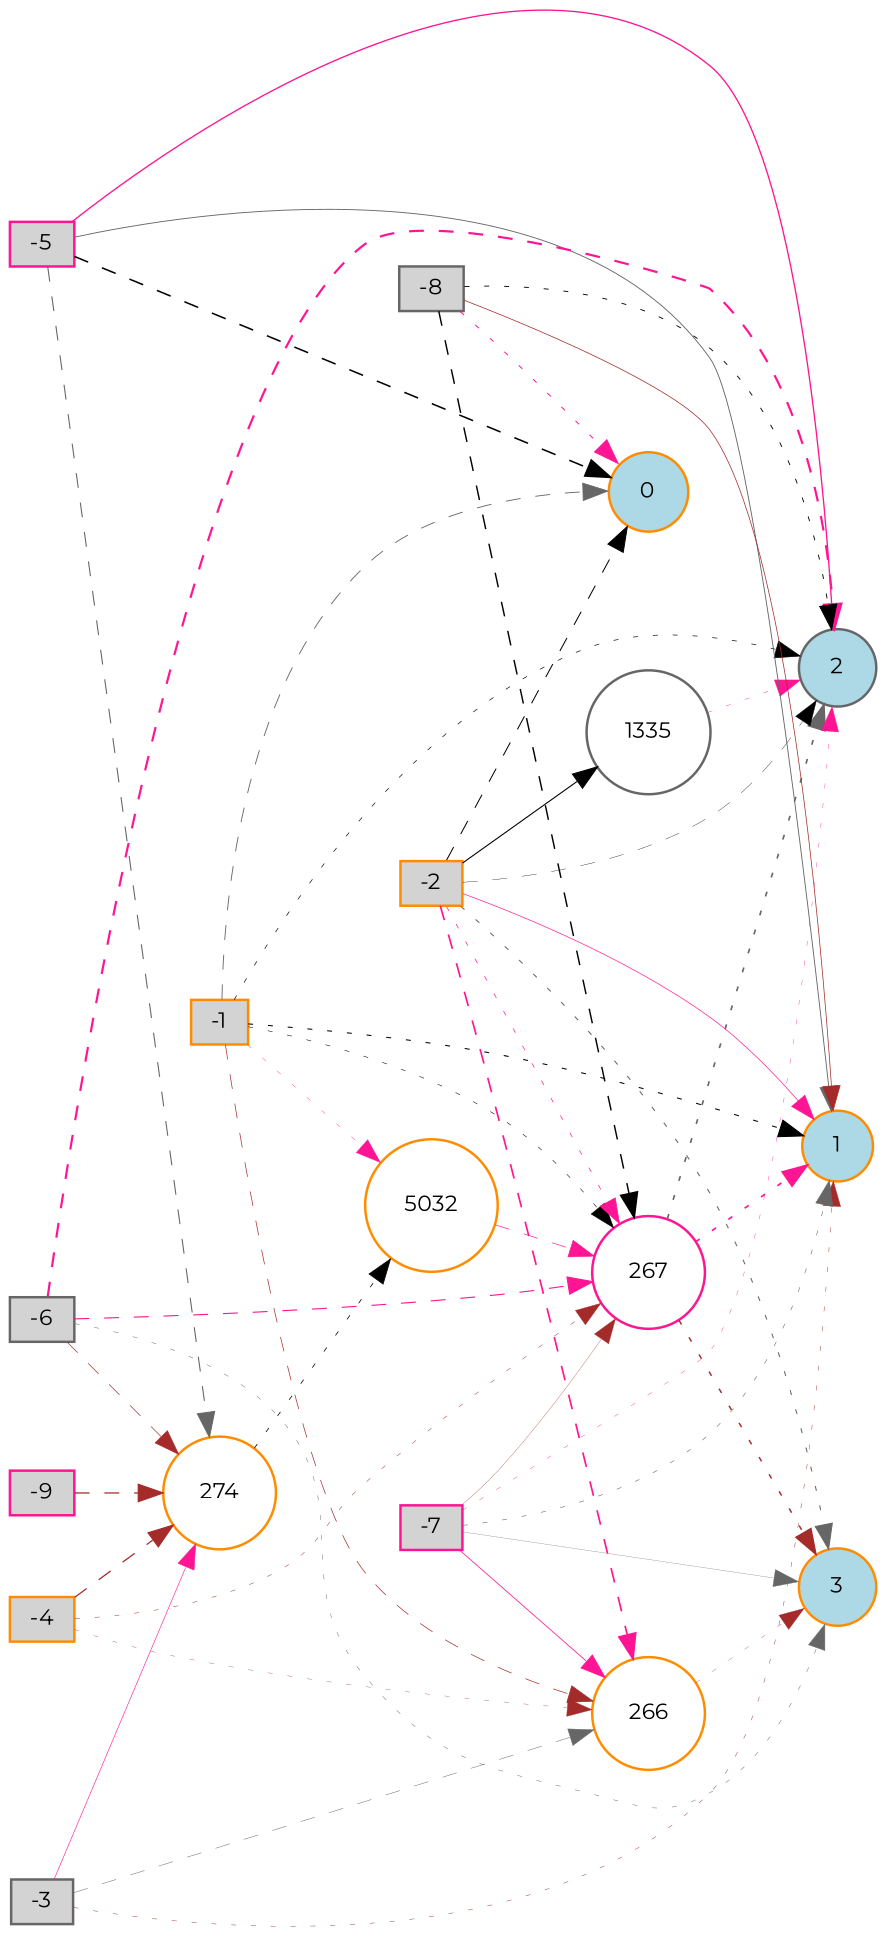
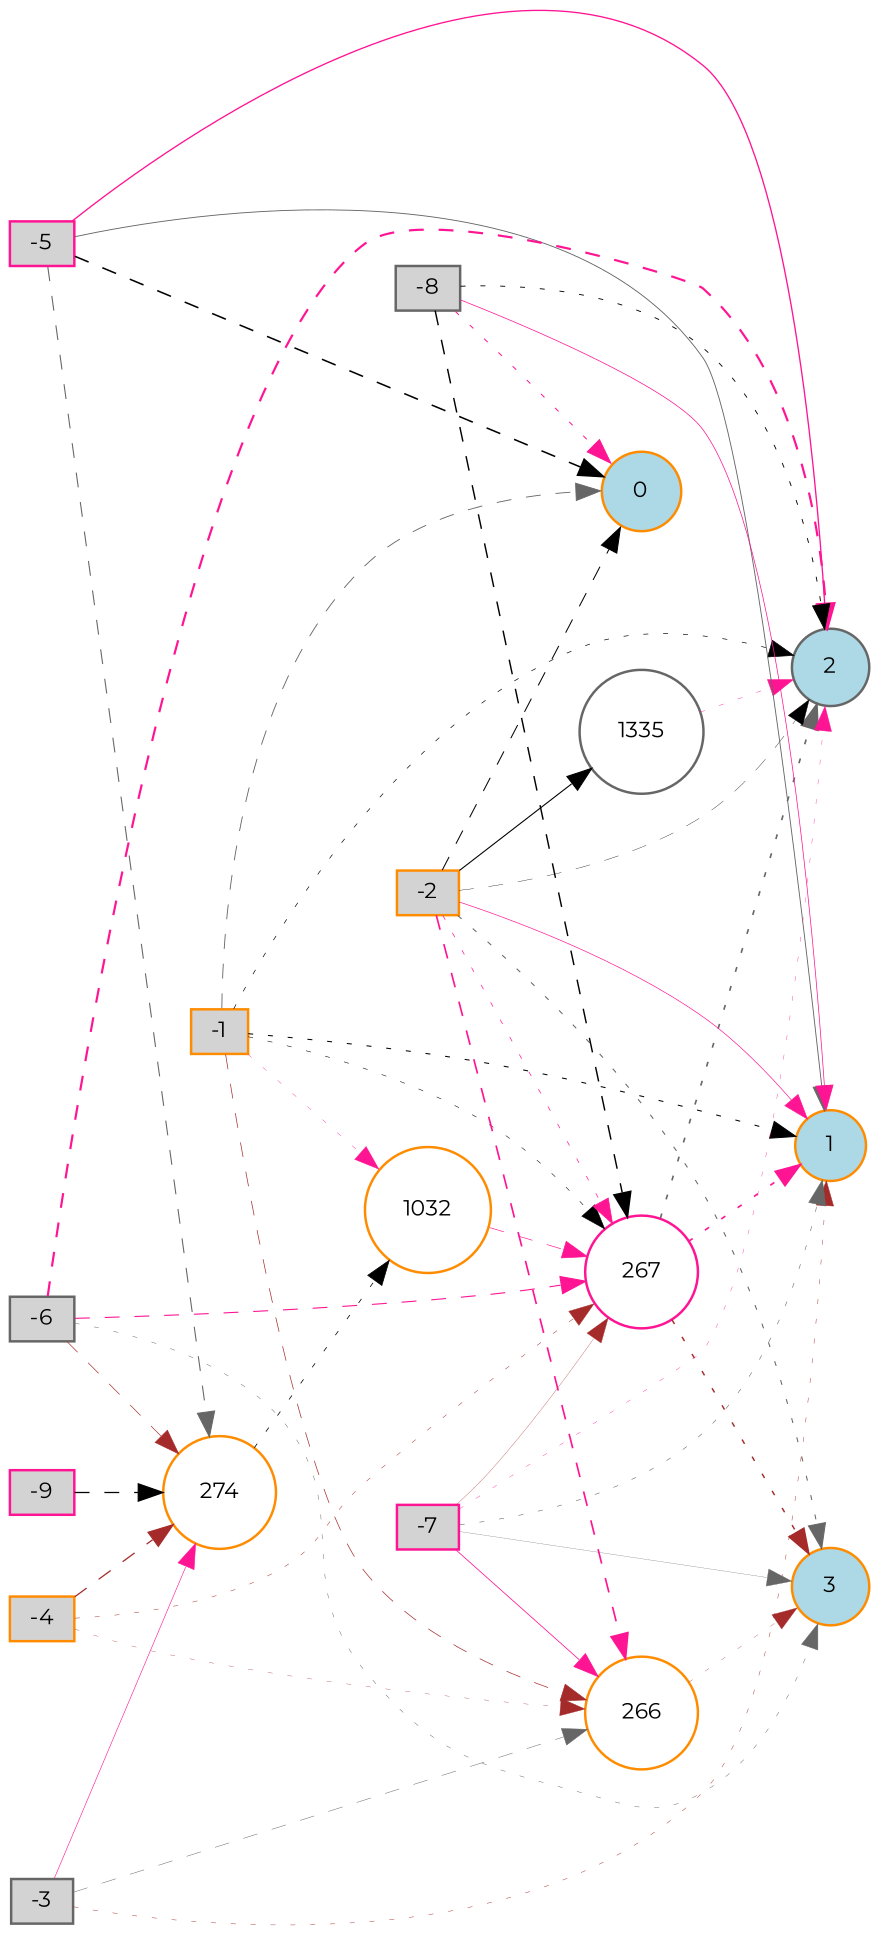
edge "-8" -> "1": color brown -> deeppink
node "5032": label "5032" -> "1032"
edge "-9" -> "274": color brown -> black
